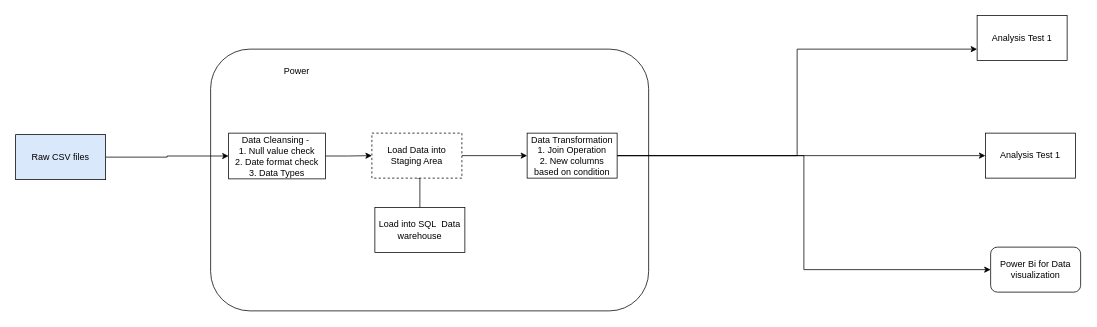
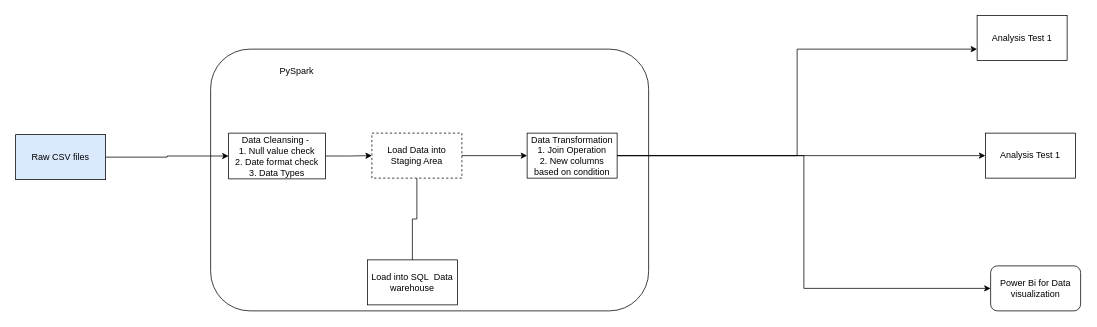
node "Power": label "Power" -> "PySpark"
node "Load into SQL Data warehouse": moved (420, 230) -> (412, 282)
node "Power Bi for Data visualization": moved (1035, 270) -> (1035, 288)
